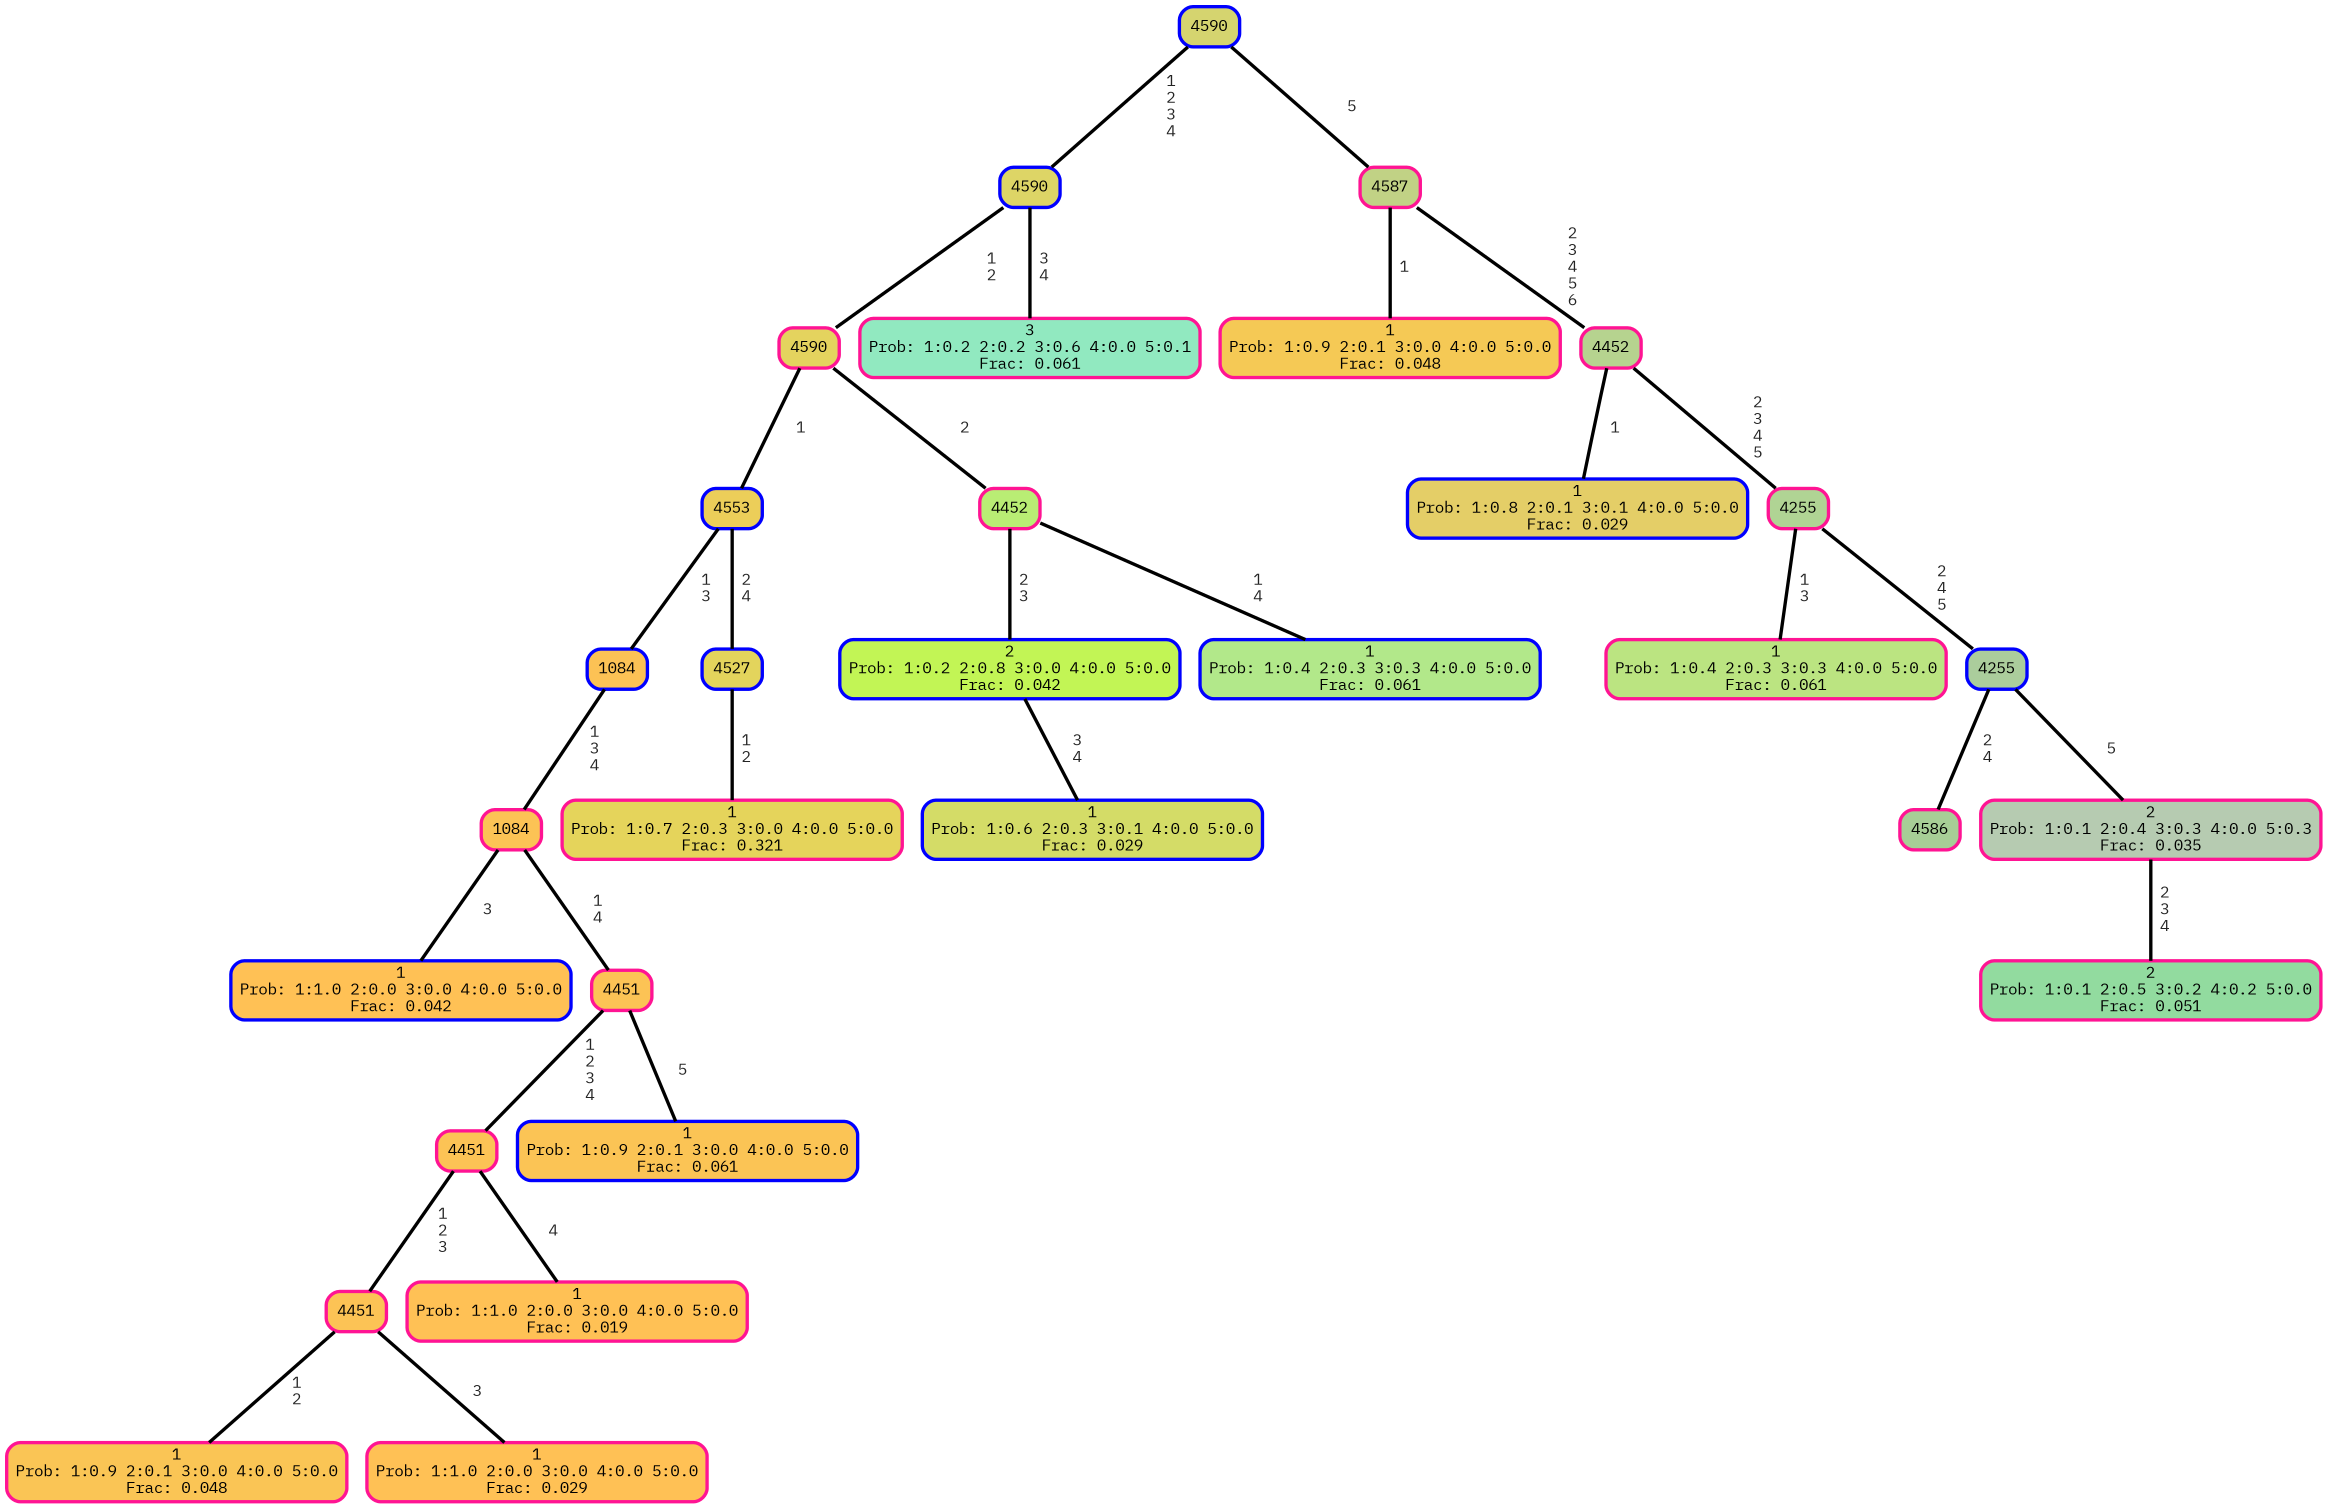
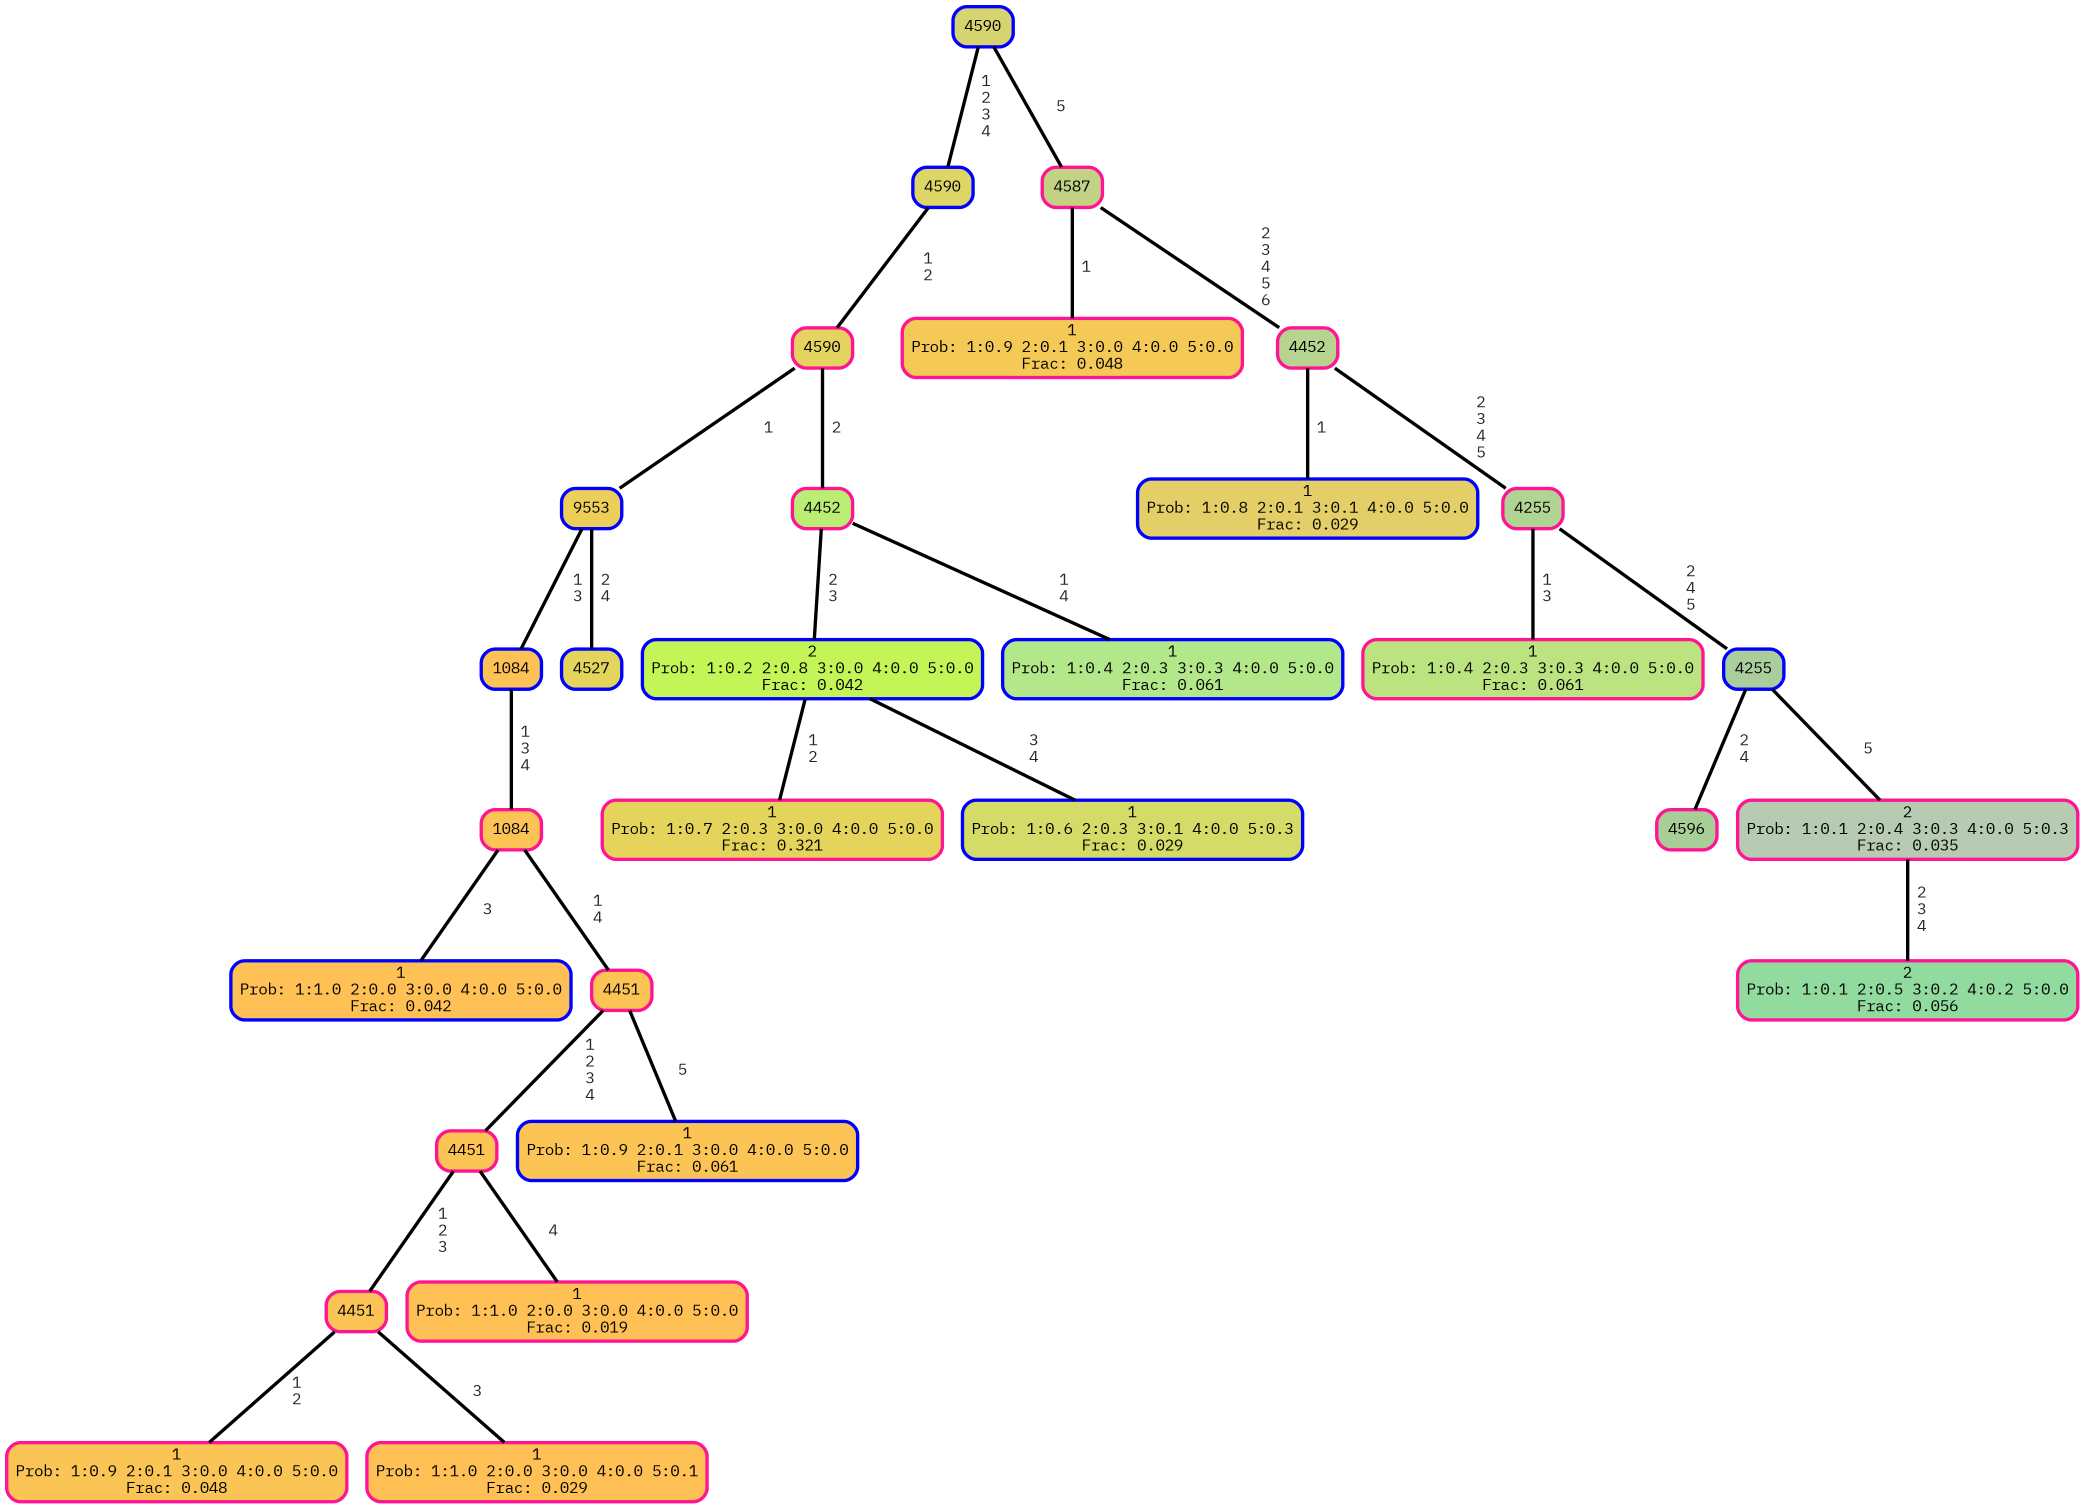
node "3 Prob: 1:0.2 2:0.2 3:0.6 4:0.0 5:0.1 Frac: 0.061": removed
node "4553": label "4553" -> "9553"
edge "4527" -- "1 Prob: 1:0.7 2:0.3 3:0.0 4:0.0 5:0.0 Frac: 0.321": now "2 Prob: 1:0.2 2:0.8 3:0.0 4:0.0 5:0.0 Frac: 0.042" -- "1 Prob: 1:0.7 2:0.3 3:0.0 4:0.0 5:0.0 Frac: 0.321"
node "1 Prob: 1:0.6 2:0.3 3:0.1 4:0.0 5:0.0 Frac: 0.029": label "1 Prob: 1:0.6 2:0.3 3:0.1 4:0.0 5:0.0 Frac: 0.029" -> "1 Prob: 1:0.6 2:0.3 3:0.1 4:0.0 5:0.3 Frac: 0.029"
node "4586": label "4586" -> "4596"
node "2 Prob: 1:0.1 2:0.5 3:0.2 4:0.2 5:0.0 Frac: 0.051": label "2 Prob: 1:0.1 2:0.5 3:0.2 4:0.2 5:0.0 Frac: 0.051" -> "2 Prob: 1:0.1 2:0.5 3:0.2 4:0.2 5:0.0 Frac: 0.056"
node "1 Prob: 1:1.0 2:0.0 3:0.0 4:0.0 5:0.0 Frac: 0.029": label "1 Prob: 1:1.0 2:0.0 3:0.0 4:0.0 5:0.0 Frac: 0.029" -> "1 Prob: 1:1.0 2:0.0 3:0.0 4:0.0 5:0.1 Frac: 0.029"
